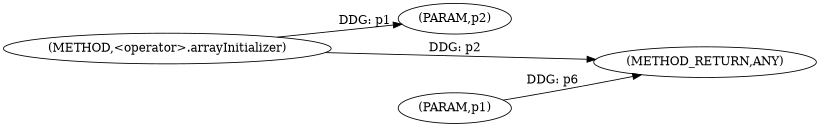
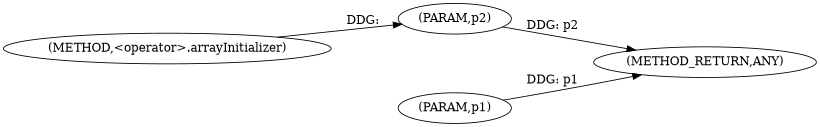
edge "(METHOD,<operator>.arrayInitializer)" -> "(PARAM,p2)": label "DDG: p1" -> "DDG: "
edge "(METHOD,<operator>.arrayInitializer)" -> "(METHOD_RETURN,ANY)": now "(PARAM,p2)" -> "(METHOD_RETURN,ANY)"
edge "(PARAM,p1)" -> "(METHOD_RETURN,ANY)": label "DDG: p6" -> "DDG: p1"
